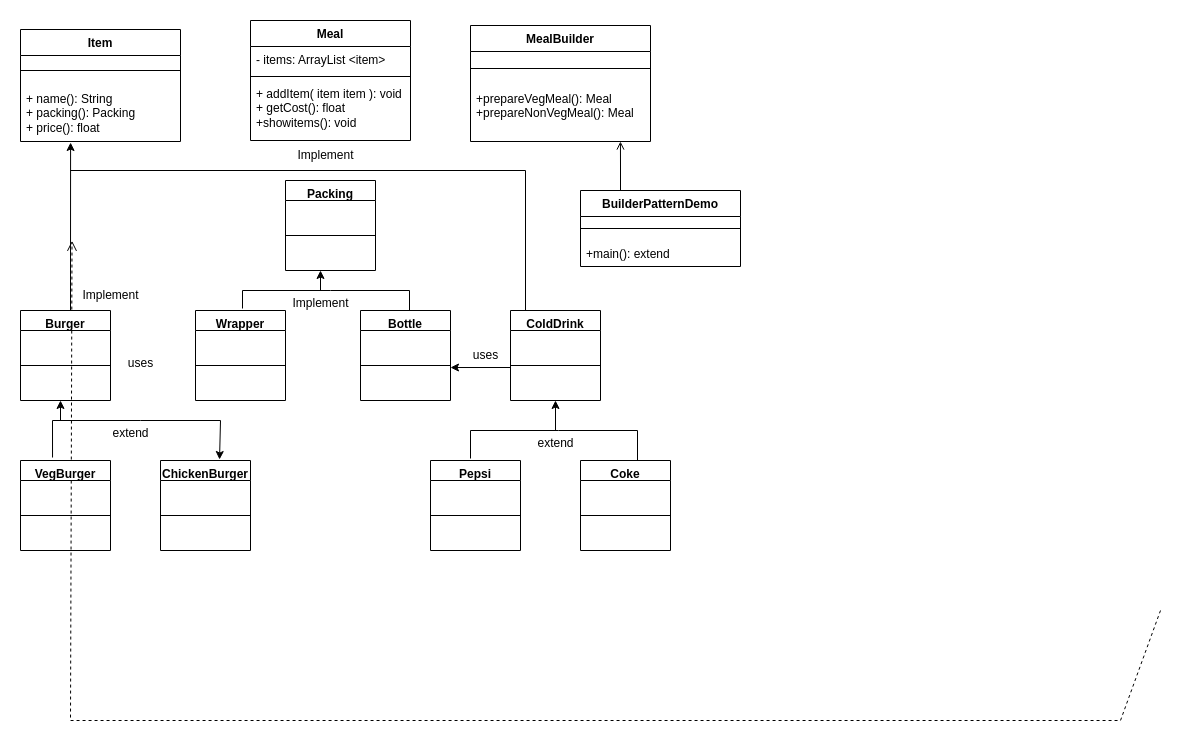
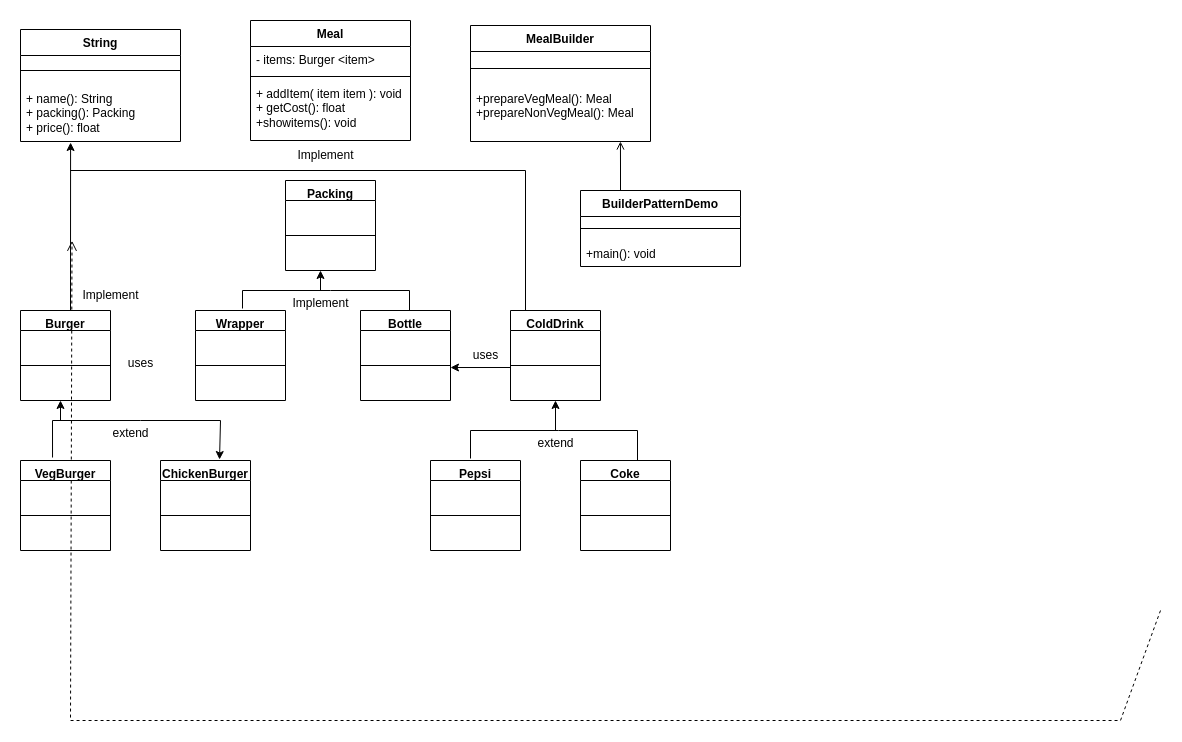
node "Item": label "Item" -> "String"
node "- items: ArrayList <item>": label "- items: ArrayList <item>" -> "- items: Burger <item>"
node "+main(): extend": label "+main(): extend" -> "+main(): void"
